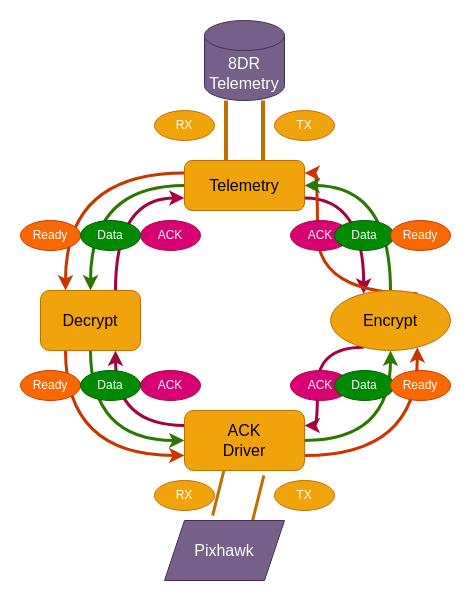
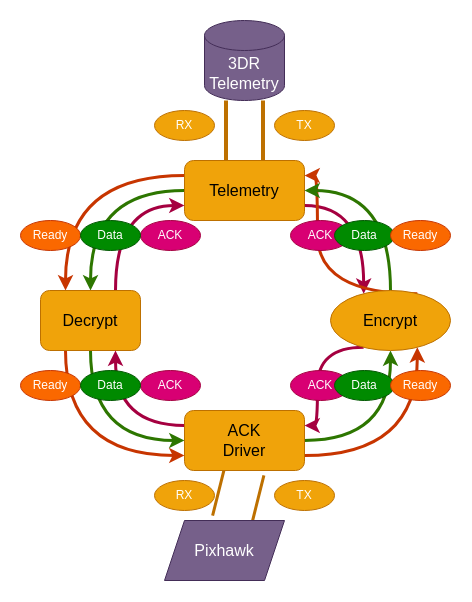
node "8DR Telemetry": label "8DR Telemetry" -> "3DR Telemetry"
node "Telemetry": size 120x50 -> 120x60
